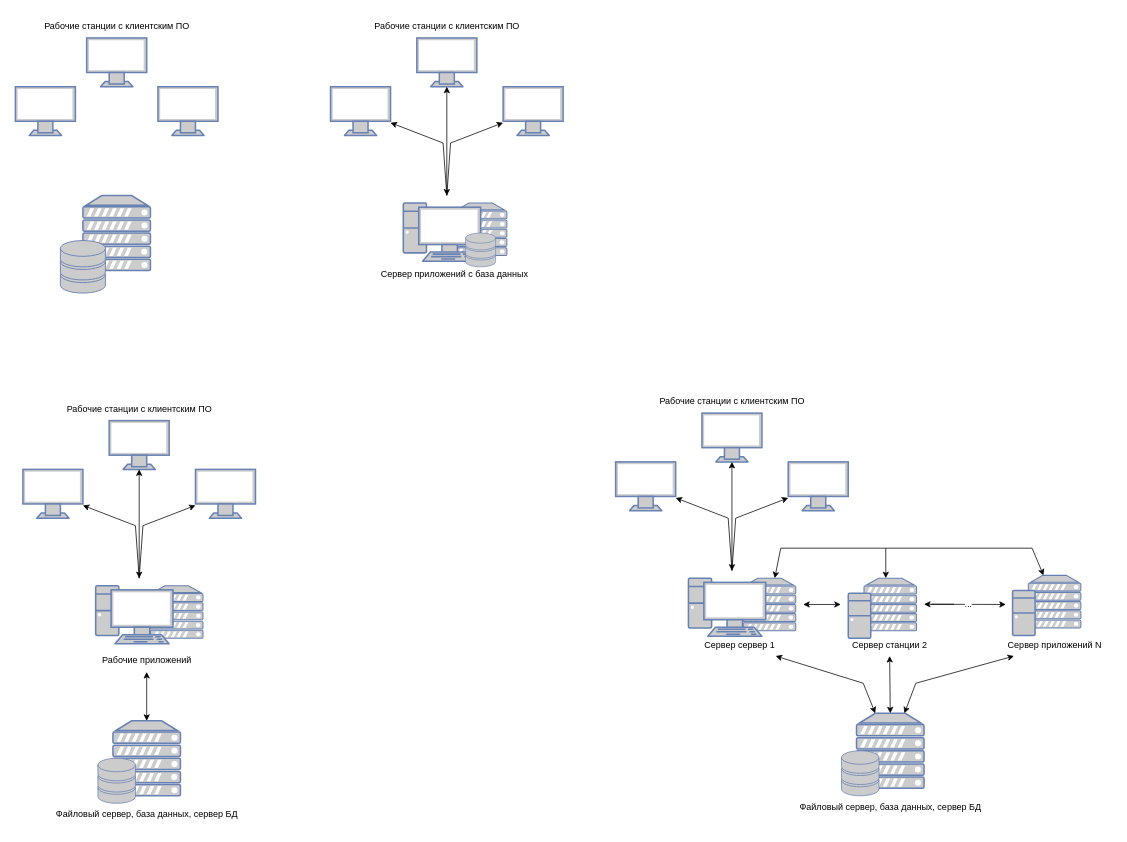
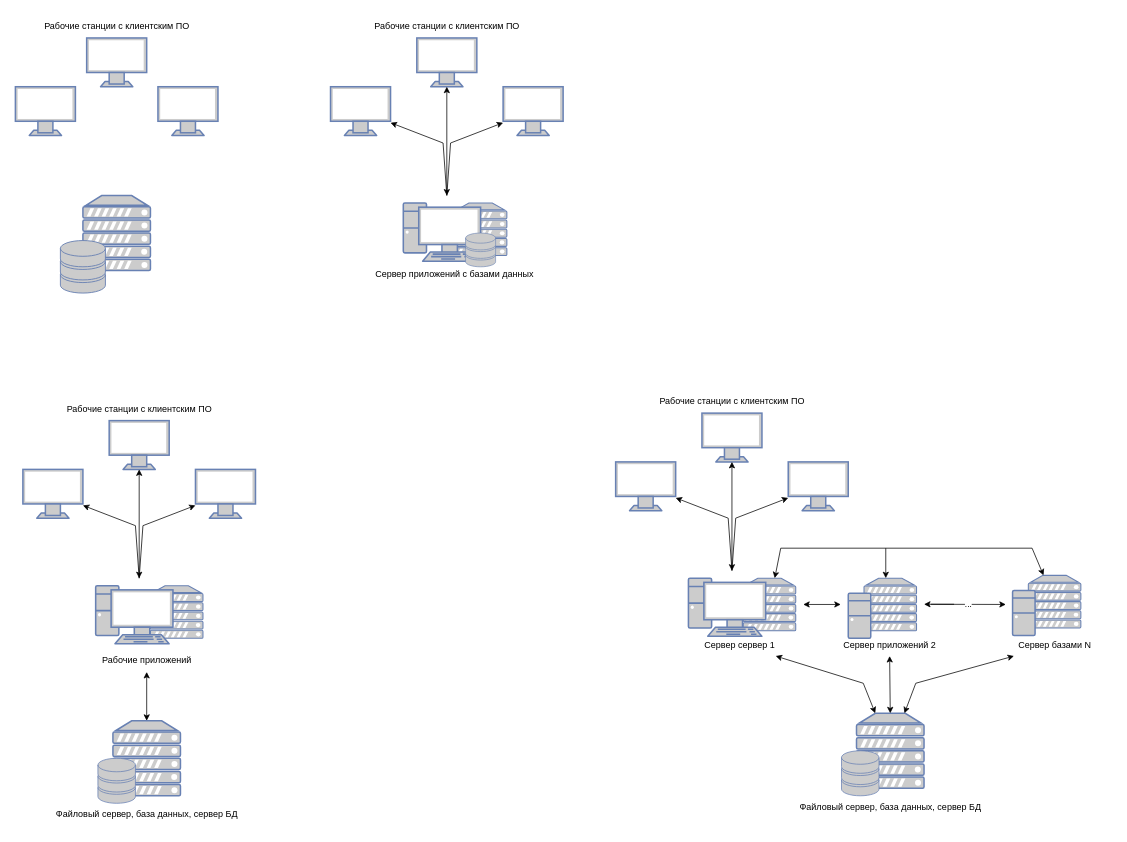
node "Сервер приложений с база данных": label "Сервер приложений с база данных" -> "Сервер приложений с базами данных"
node "Сервер станции 2": label "Сервер станции 2" -> "Сервер приложений 2"
node "Сервер приложений N": label "Сервер приложений N" -> "Сервер базами N"
